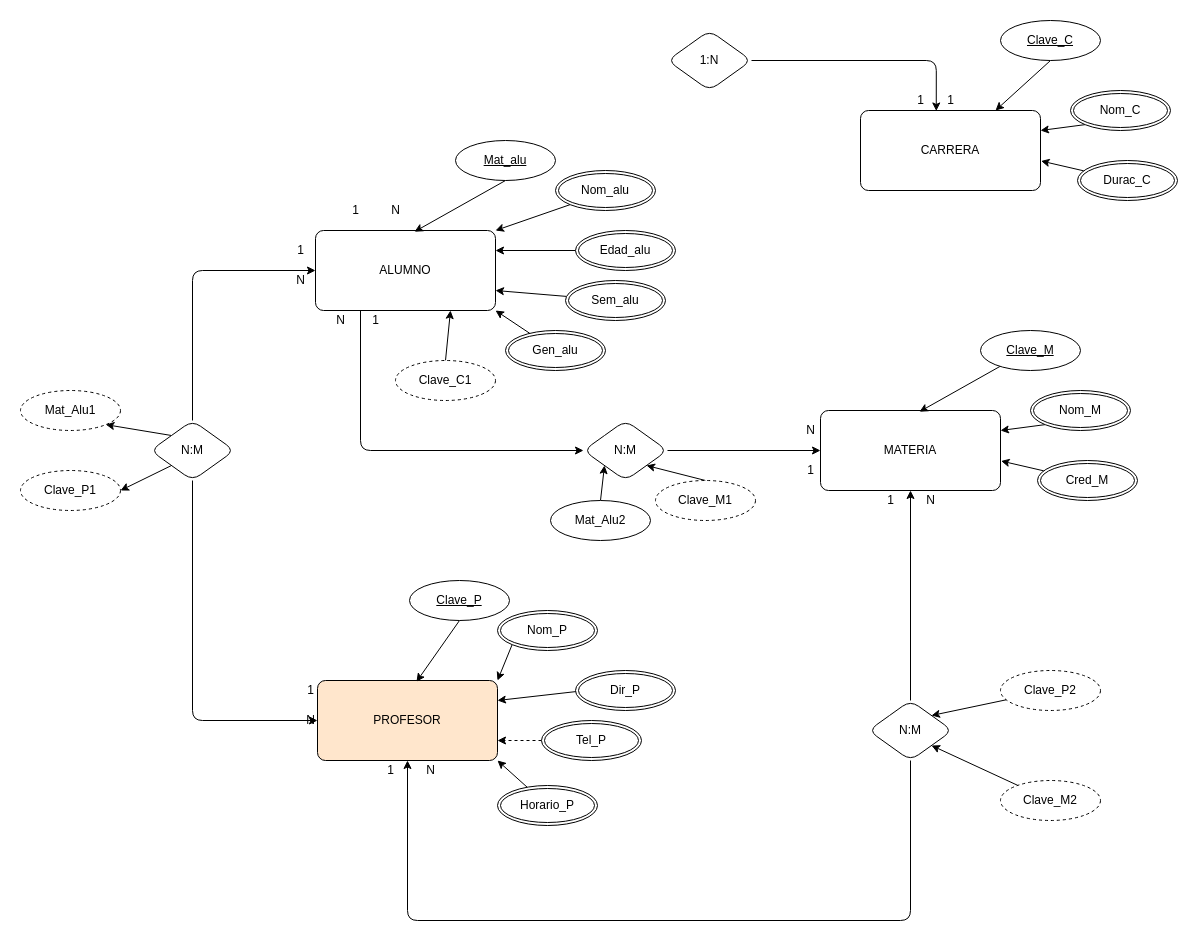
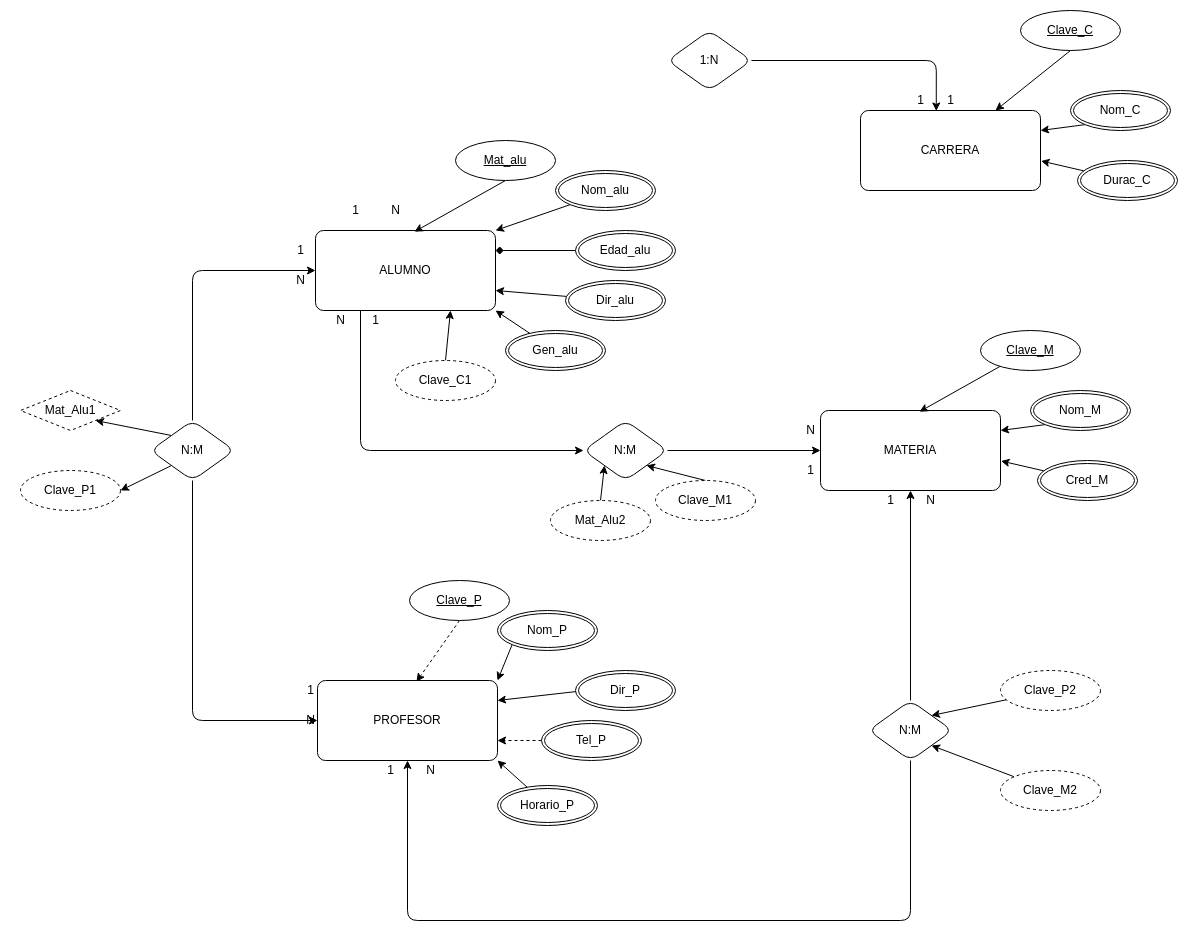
node "Clave_C": moved (1051, 41) -> (1071, 31)
edge "Edad_alu" -> "ALUMNO": arrowhead classic -> diamond
node "Sem_alu": label "Sem_alu" -> "Dir_alu"
node "Mat_Alu1": shape ellipse -> diamond
node "Mat_Alu2": style solid -> dashed
edge "Clave_P" -> "PROFESOR": style solid -> dashed
node "PROFESOR": fillcolor #ffe6cc -> #ffffff
node "Clave_M2": moved (1051, 801) -> (1051, 791)
